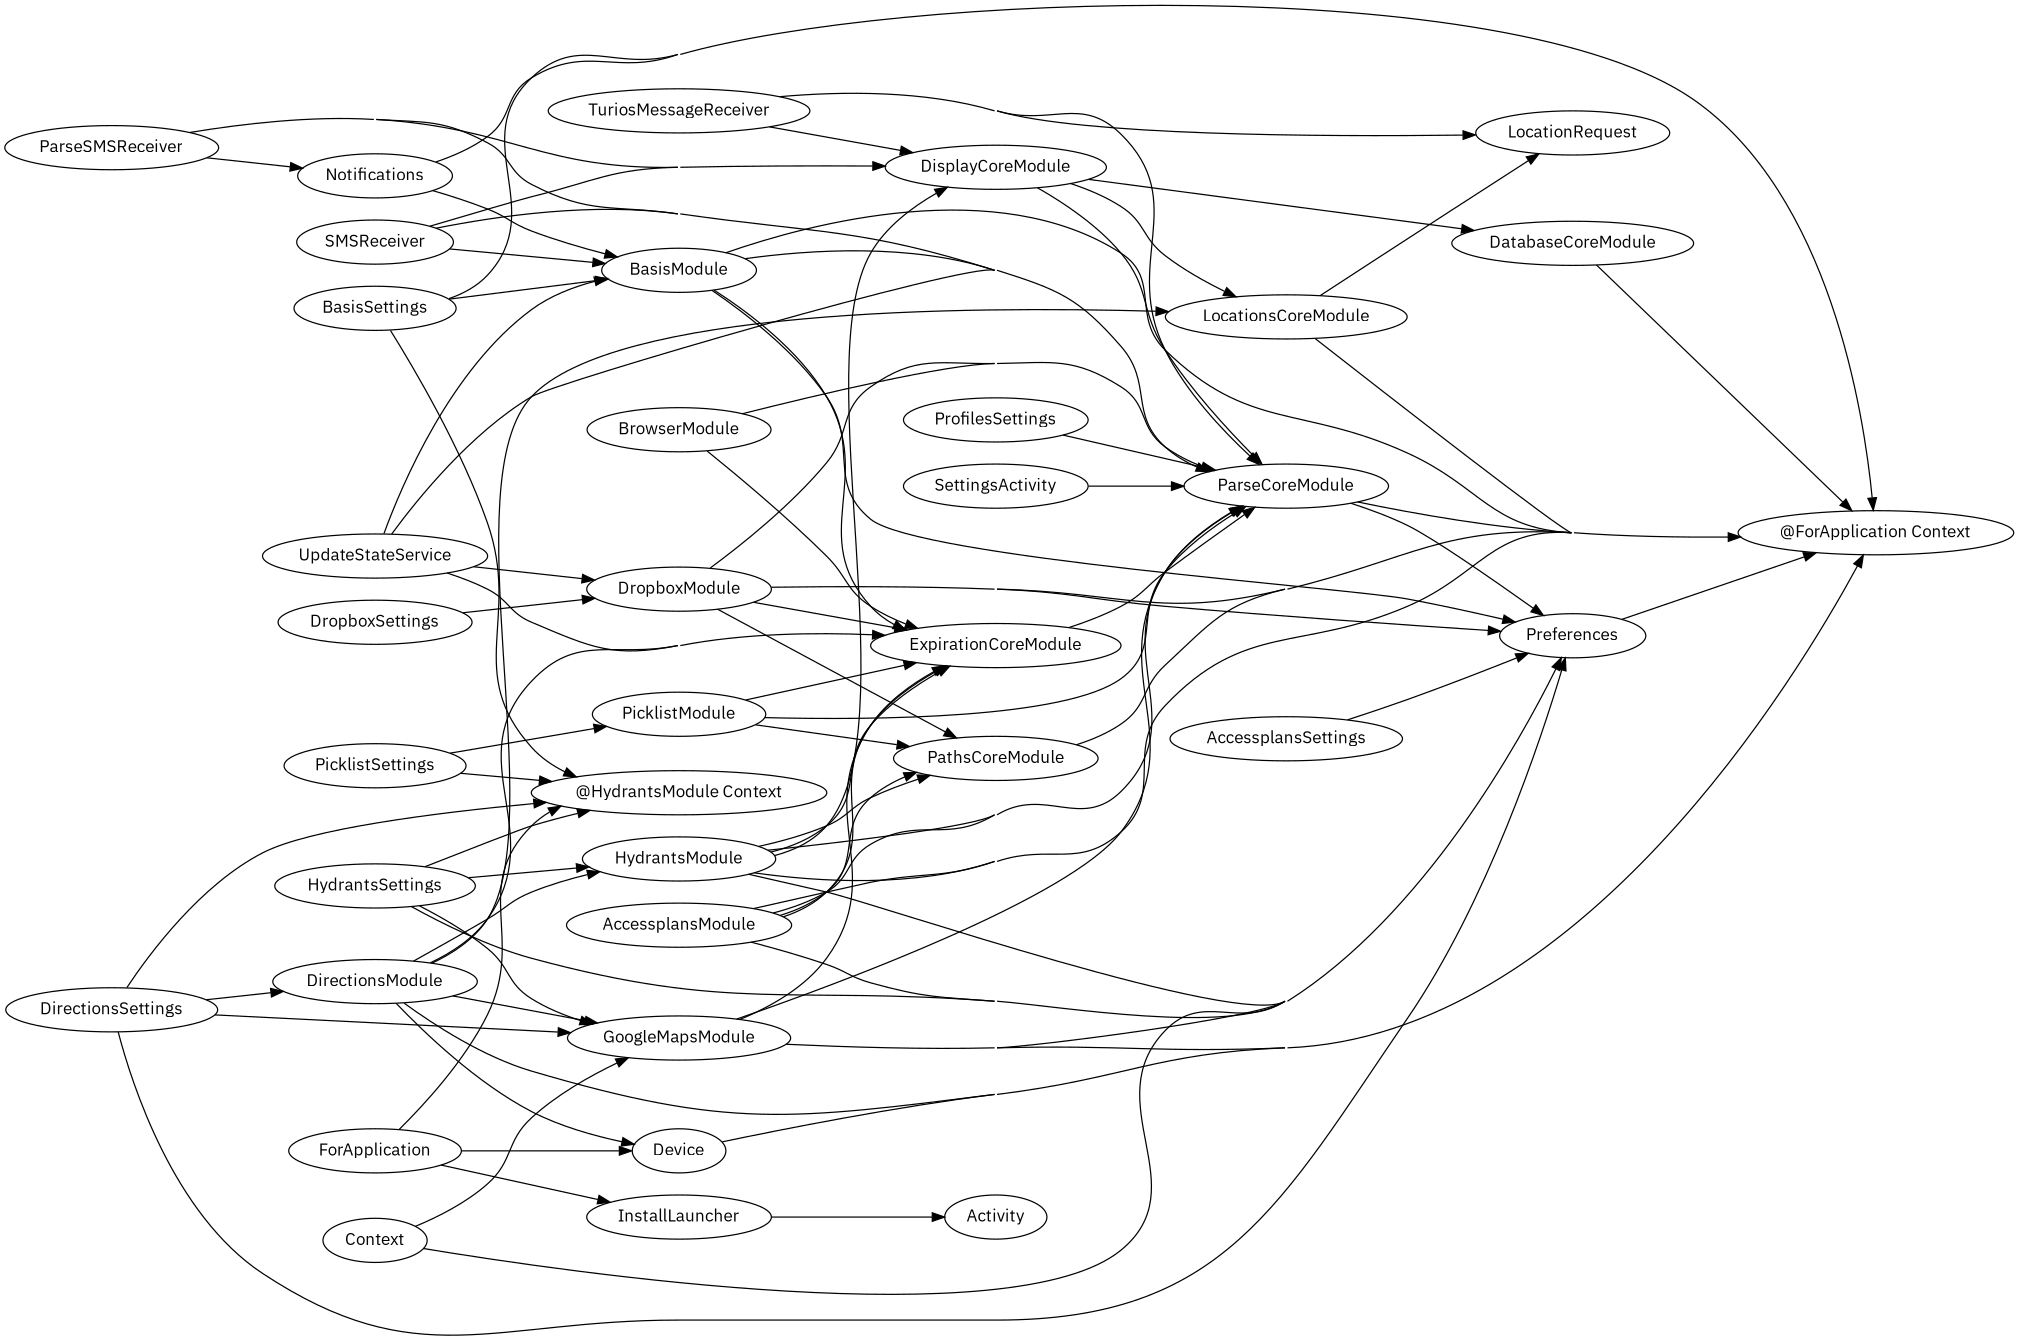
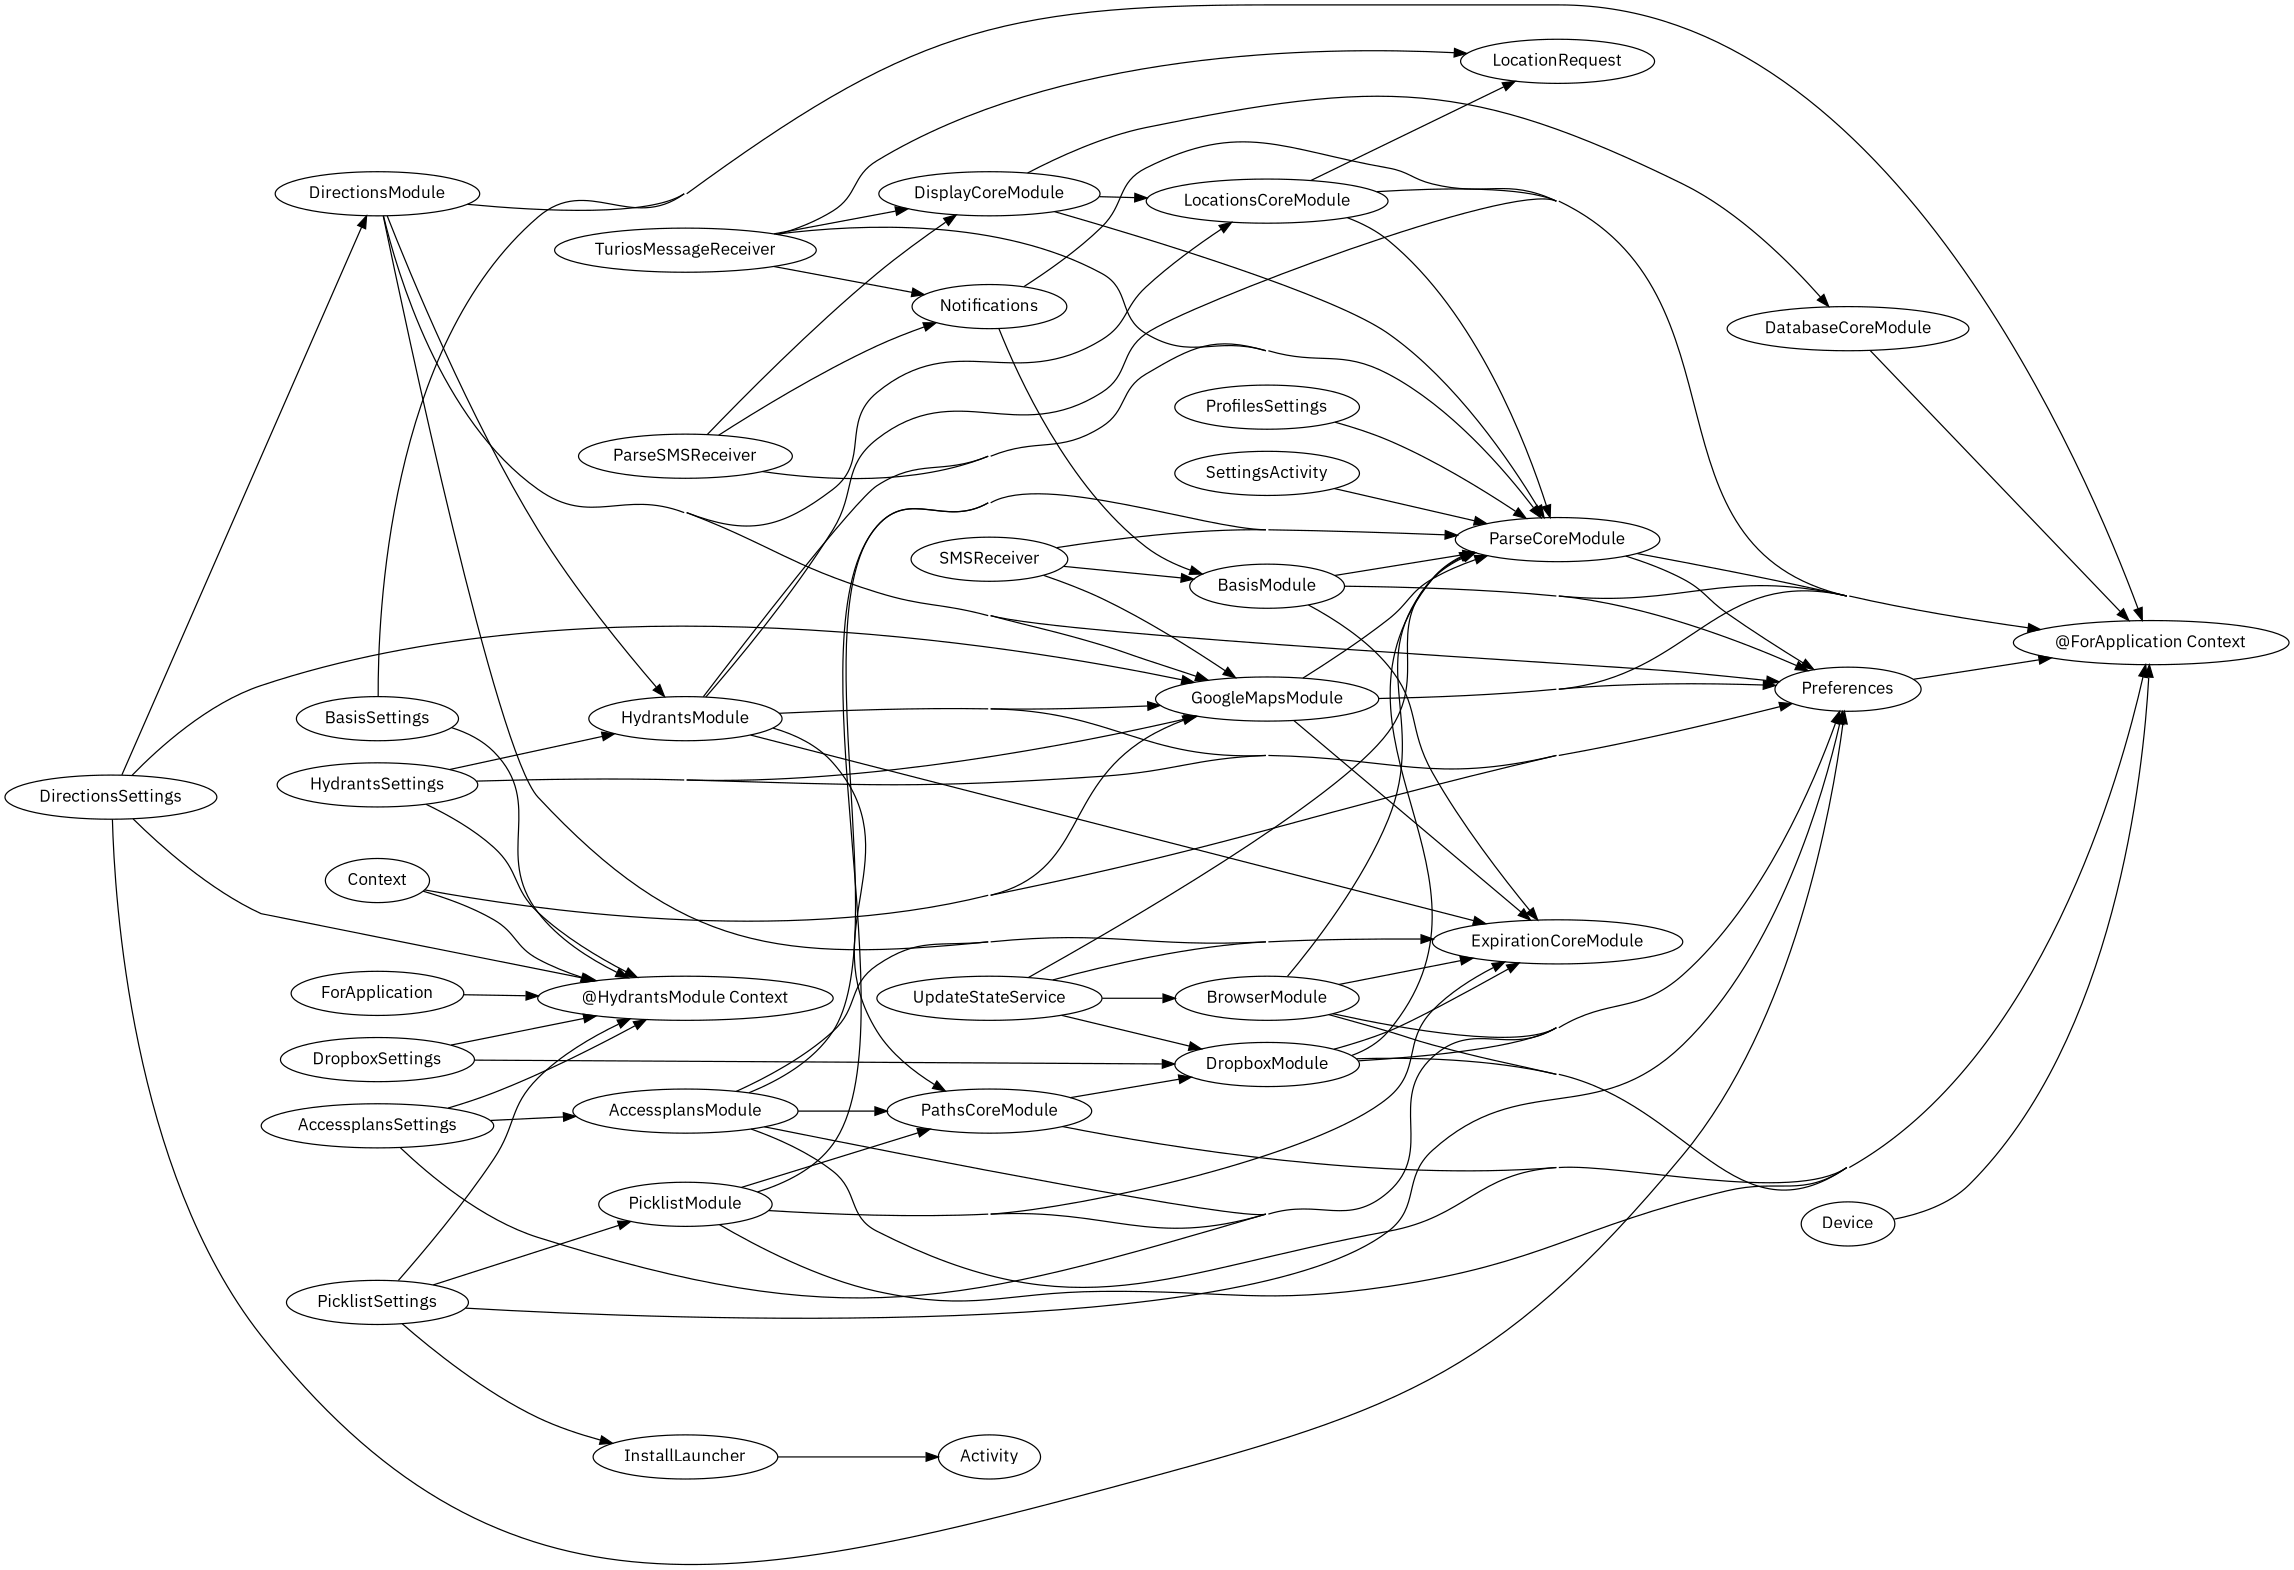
edge "SMSReceiver" -> "DisplayCoreModule": now "SMSReceiver" -> "GoogleMapsModule"
edge "TuriosMessageReceiver" -> "Notifications": added
edge "BasisSettings" -> "BasisModule": removed
edge "UpdateStateService" -> "BasisModule": now "UpdateStateService" -> "BrowserModule"
edge "HydrantsModule" -> "DisplayCoreModule": now "HydrantsModule" -> "GoogleMapsModule"
edge "ExpirationCoreModule" -> "ParseCoreModule": now "LocationsCoreModule" -> "ParseCoreModule"
edge "DropboxModule" -> "PathsCoreModule": reversed
edge "Context" -> "@HydrantsModule Context": added
edge "DropboxSettings" -> "@HydrantsModule Context": added
edge "BrowserModule" -> "Preferences": added
edge "BrowserModule" -> "@ForApplication Context": added
edge "AccessplansSettings" -> "@HydrantsModule Context": added
edge "DirectionsModule" -> "Device": now "DirectionsModule" -> "Preferences"
edge "AccessplansSettings" -> "AccessplansModule": added
edge "ForApplication" -> "Device": removed
edge "ForApplication" -> "InstallLauncher": now "PicklistSettings" -> "InstallLauncher"
edge "PicklistModule" -> "Preferences": added
edge "PicklistSettings" -> "Preferences": added
edge "PicklistModule" -> "@ForApplication Context": added
